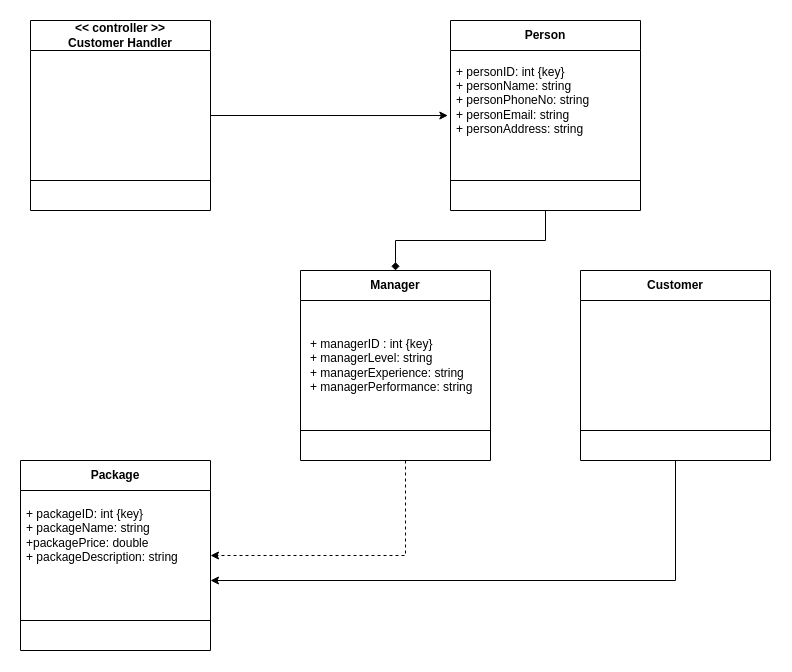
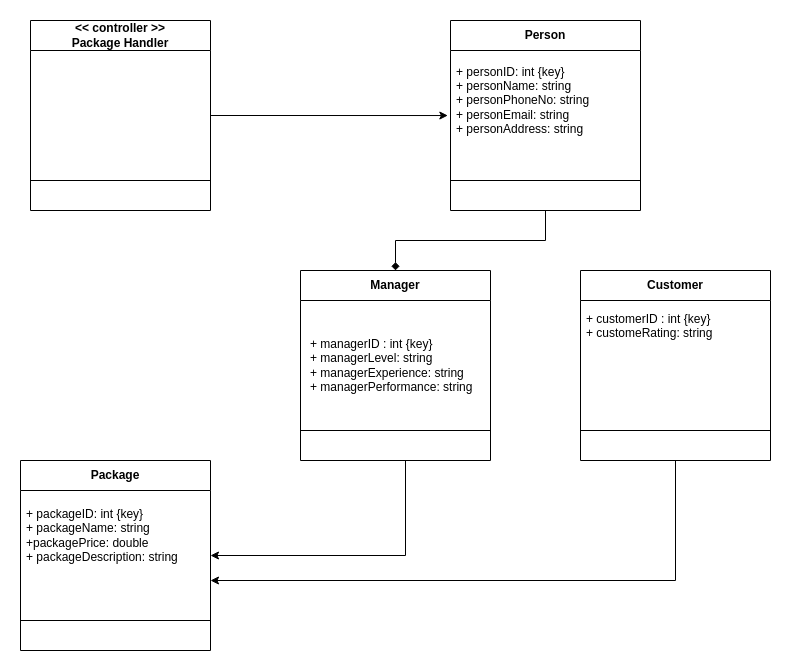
node "<< controller >> Customer Handler": label "<< controller >> Customer Handler" -> "<< controller >> Package Handler"
node "+ customerID : int {key} + customeRating: string": added
edge "Manager" -> "Package": style dashed -> solid
